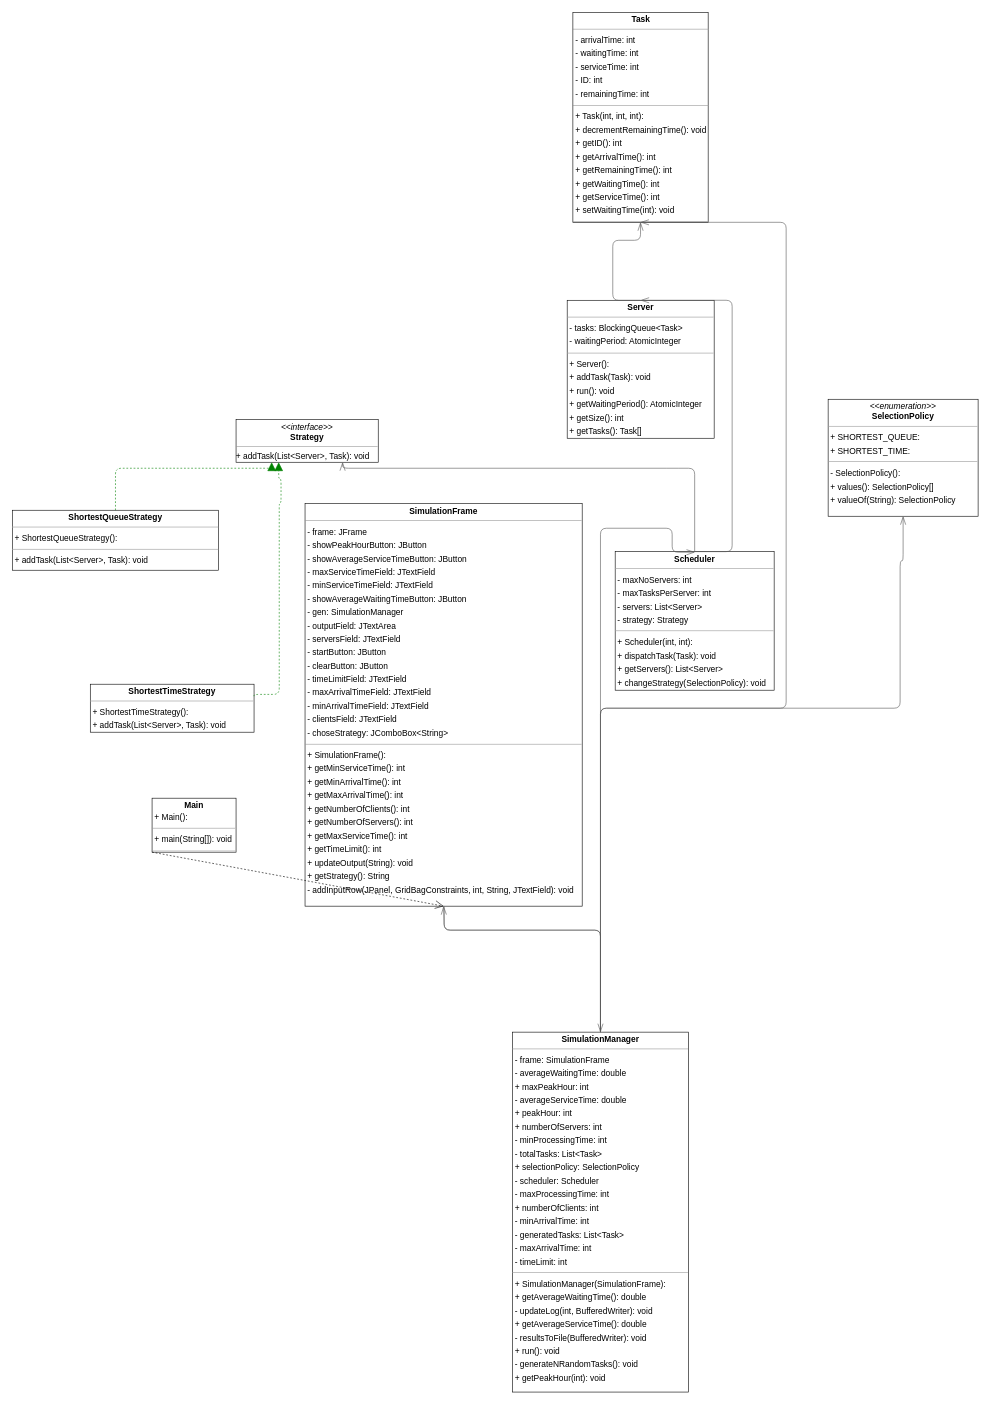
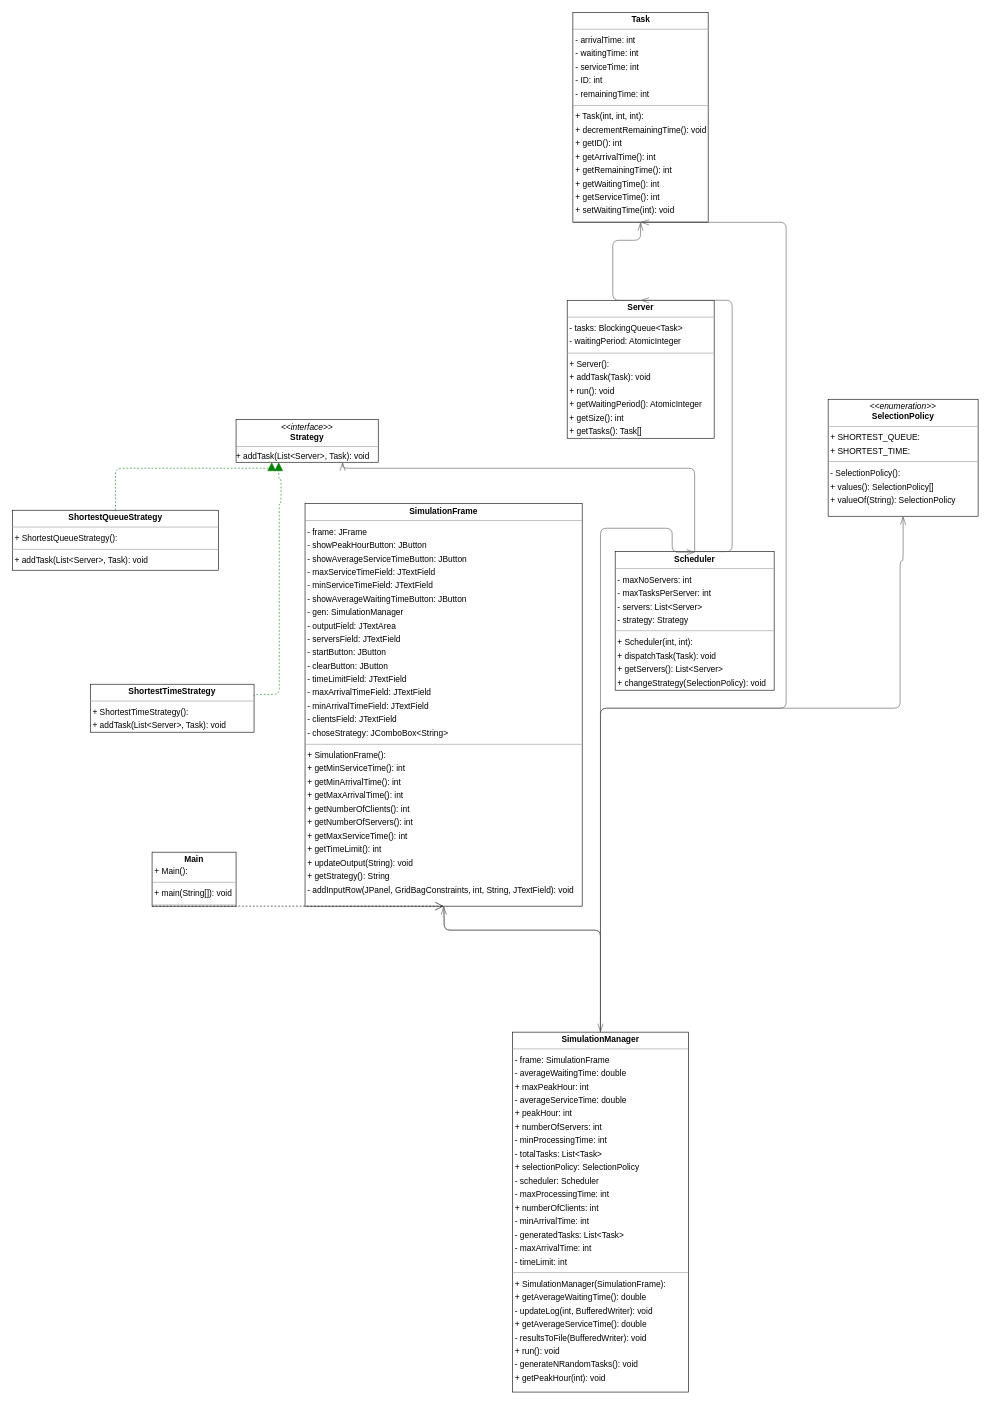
node "Main + Main(): + main(String[]): void": moved (194, 825) -> (194, 879)
